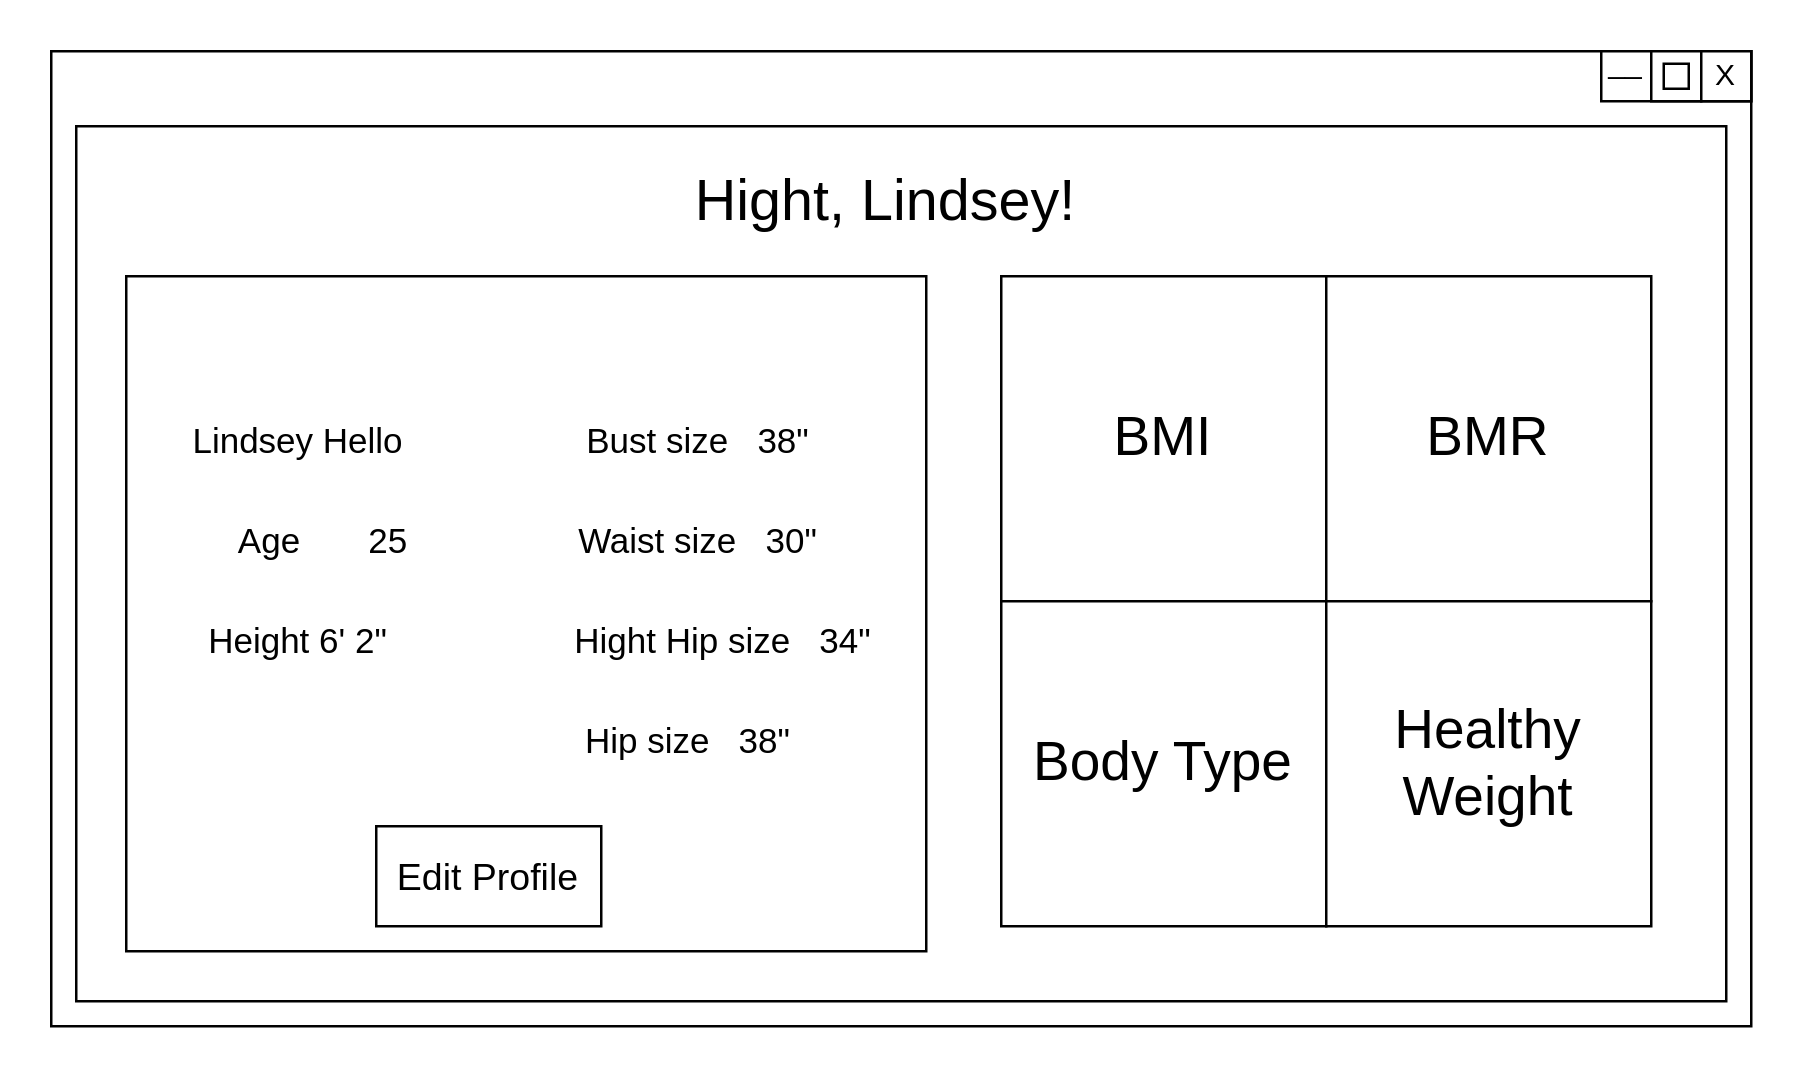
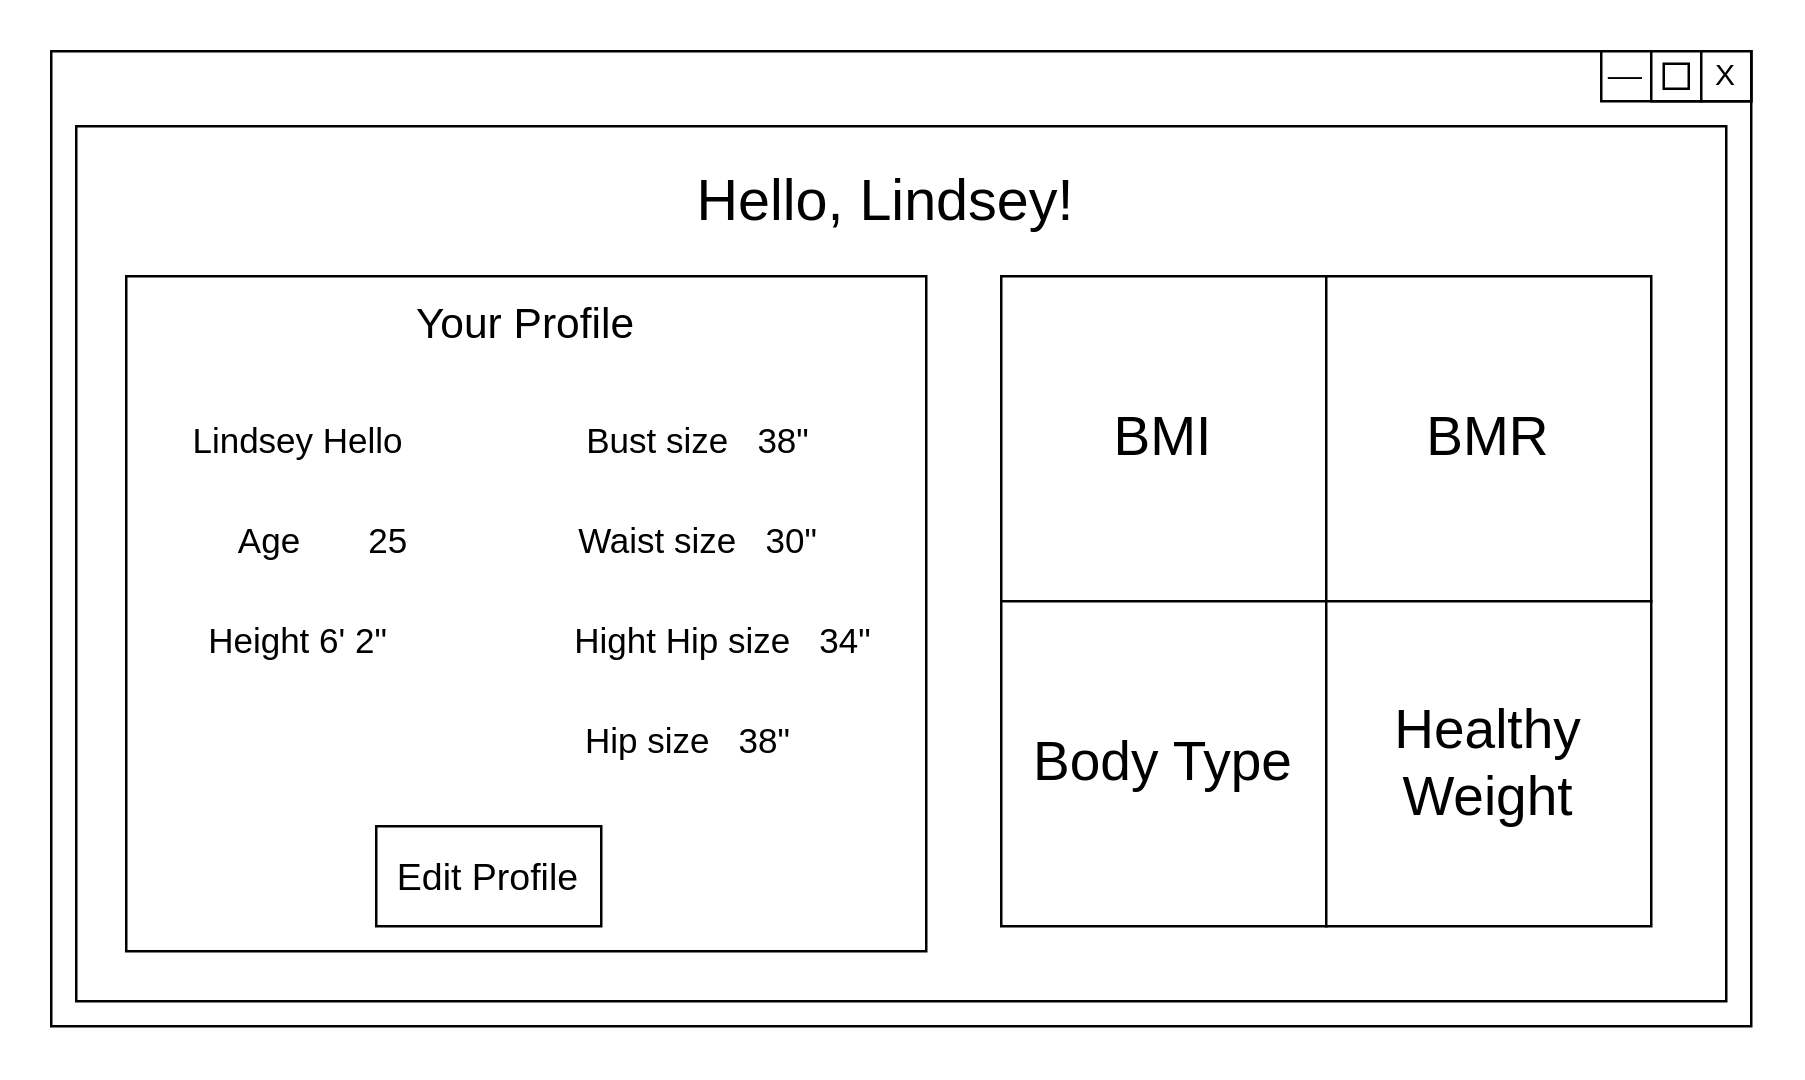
node "Hight, Lindsey!": label "Hight, Lindsey!" -> "Hello, Lindsey!"
node "Your Profile": added
